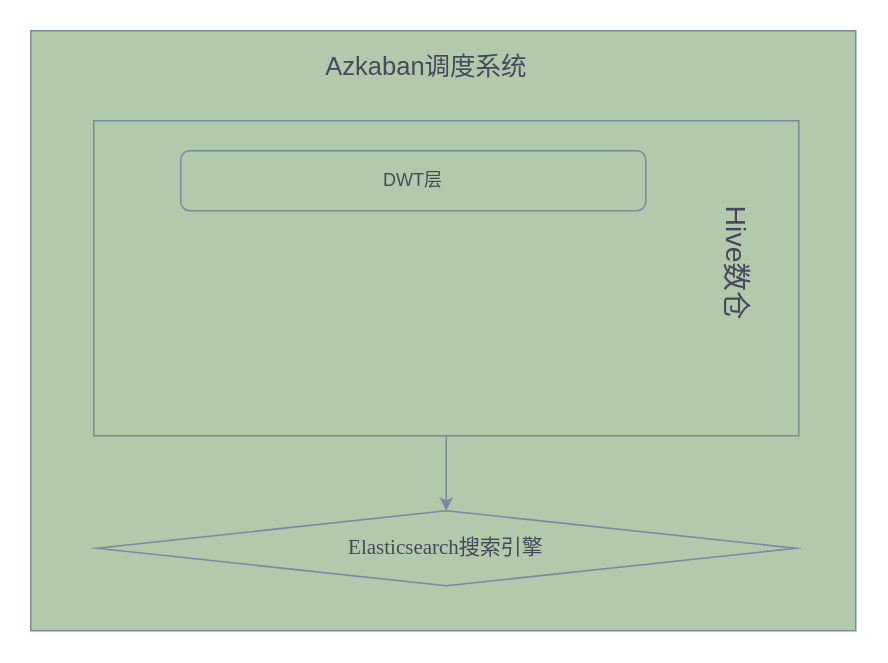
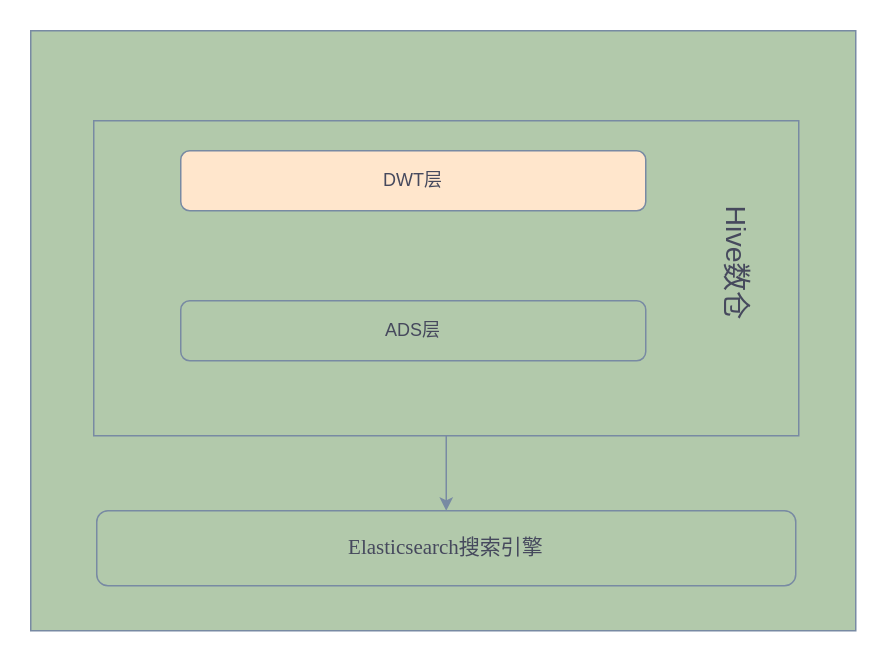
node "Azkaban调度系统": removed
node "DWT层": fillcolor #b2c9ab -> #ffe6cc
node "ADS层": added
node "Elasticsearch搜索引擎": shape diamond -> rounded rectangle
